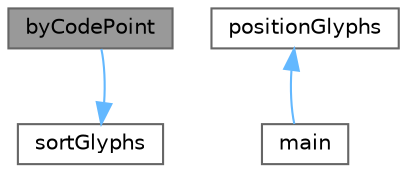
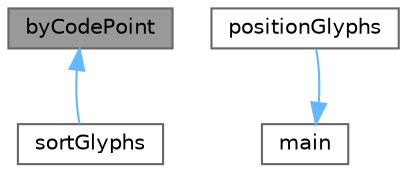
edge "byCodePoint" -> "sortGlyphs": reversed
edge "main" -> "positionGlyphs": reversed
